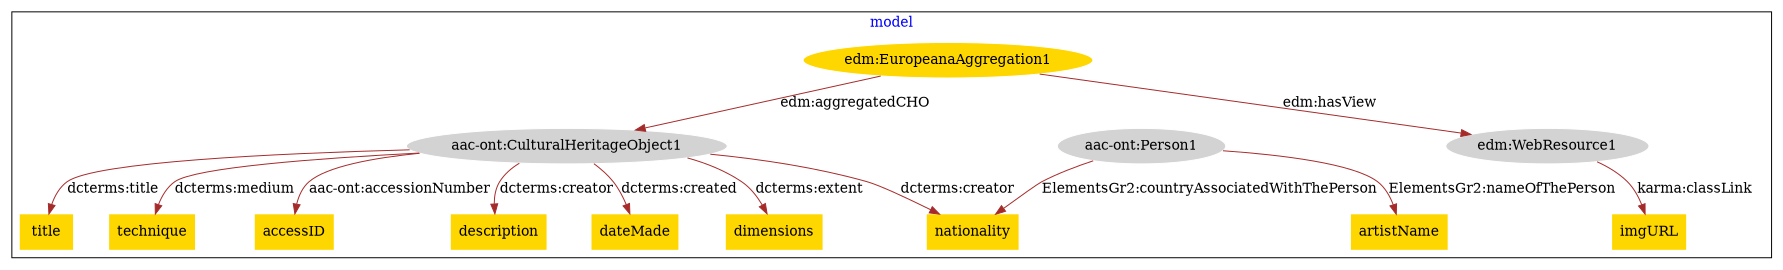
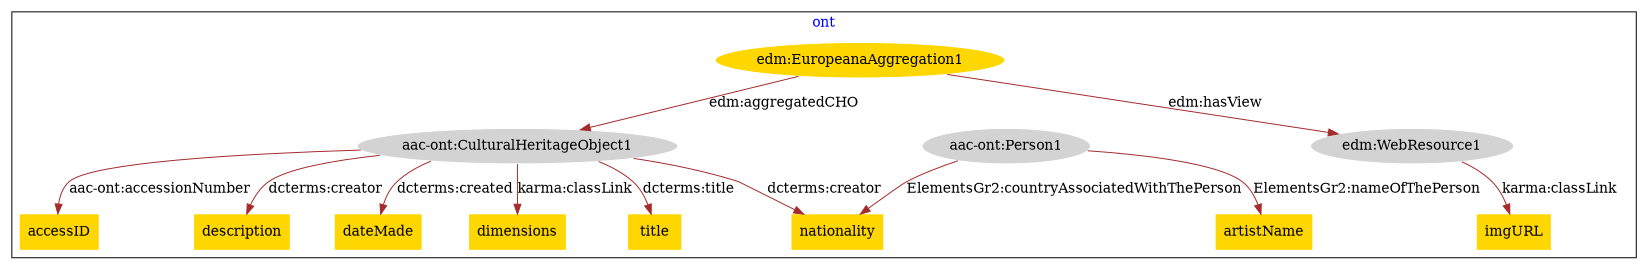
cluster "model": label "model" -> "ont"
edge "aac-ont:CulturalHeritageObject1" -> "dimensions": label "dcterms:extent" -> "karma:classLink"
node "technique": removed
